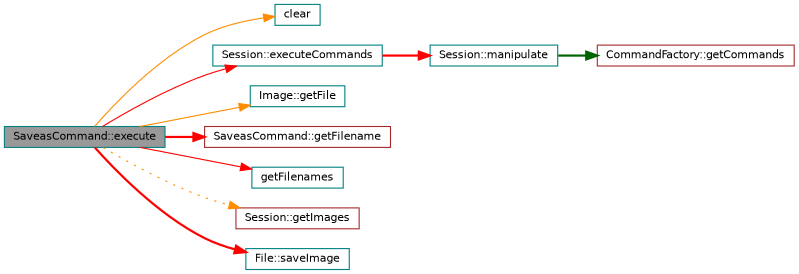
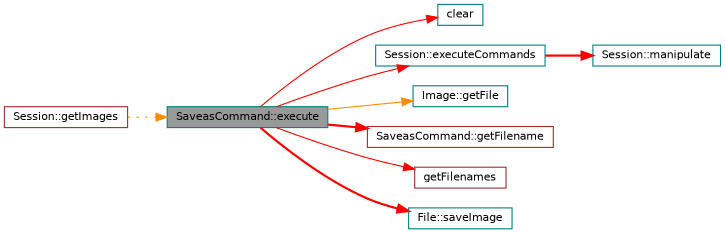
edge "SaveasCommand::execute" -> "clear": color darkorange -> red
node "CommandFactory::getCommands": removed
node "getFilenames": color teal -> brown
edge "SaveasCommand::execute" -> "Session::getImages": reversed
